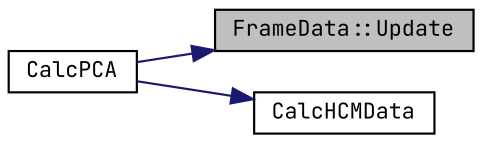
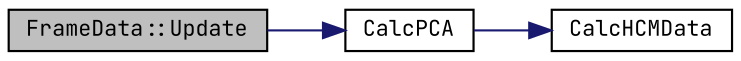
edge "CalcPCA" -> "FrameData::Update": reversed
